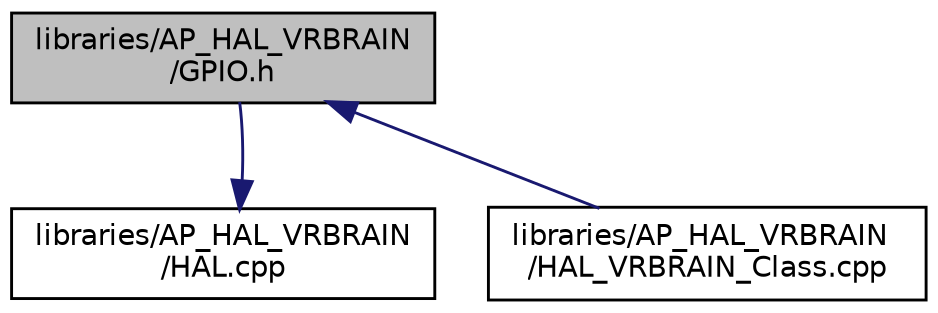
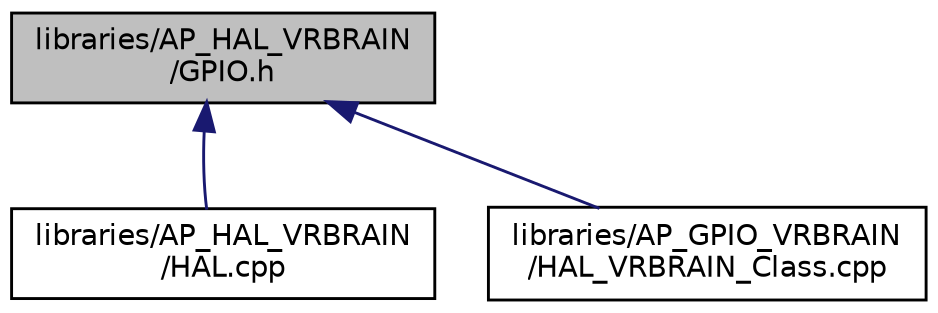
edge "libraries/AP_HAL_VRBRAIN /GPIO.h" -> "libraries/AP_HAL_VRBRAIN /HAL.cpp": reversed
node "libraries/AP_HAL_VRBRAIN /HAL_VRBRAIN_Class.cpp": label "libraries/AP_HAL_VRBRAIN /HAL_VRBRAIN_Class.cpp" -> "libraries/AP_GPIO_VRBRAIN /HAL_VRBRAIN_Class.cpp"
